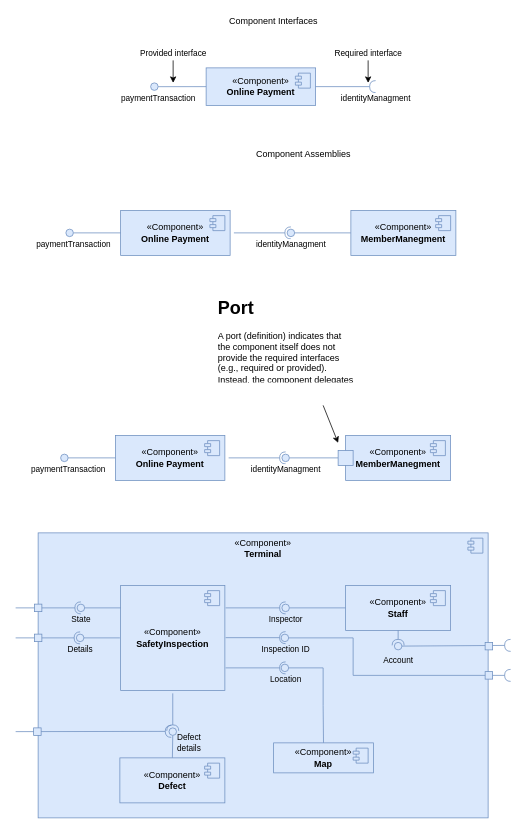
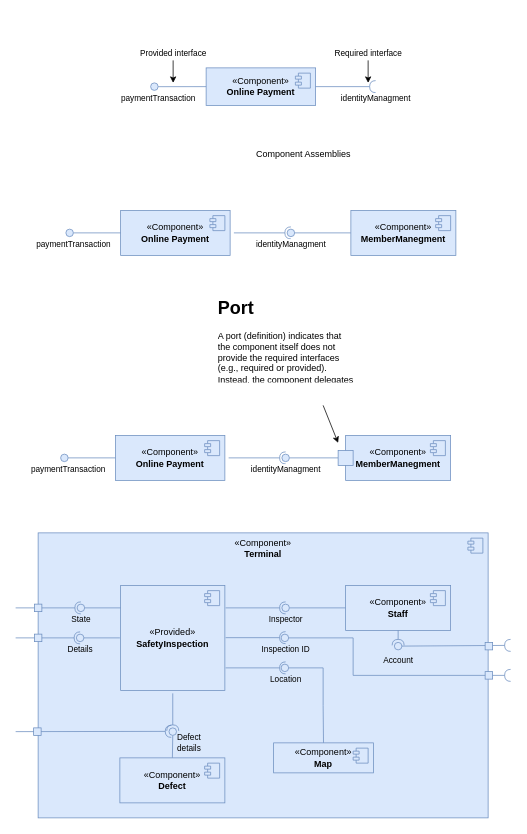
node "Component Interfaces": removed
node "«Component» SafetyInspection": label "«Component» SafetyInspection" -> "«Provided» SafetyInspection"
